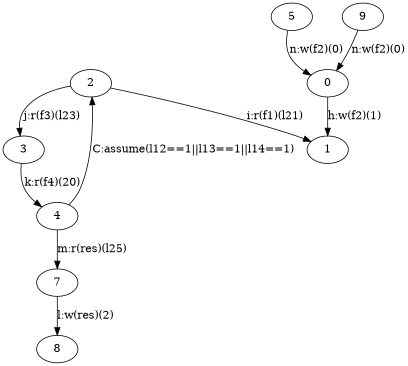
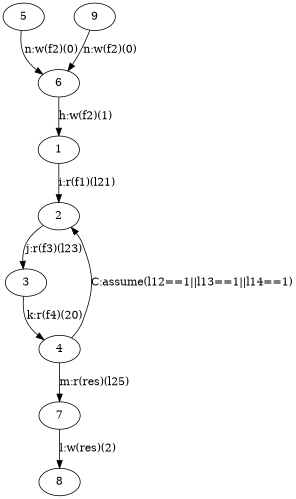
node "0": label "0" -> "6"
edge "2" -> "1": reversed
